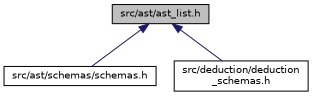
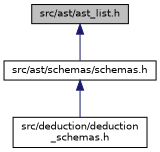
edge "src/deduction/deduction _schemas.h" -> "src/ast/ast_list.h": now "src/deduction/deduction _schemas.h" -> "src/ast/schemas/schemas.h"
